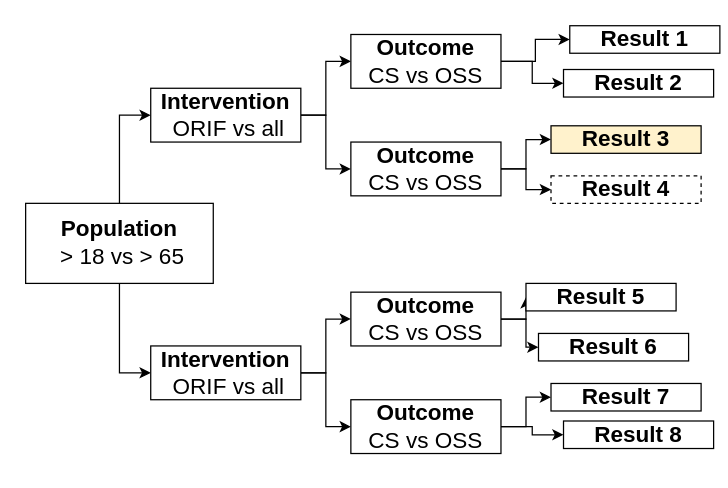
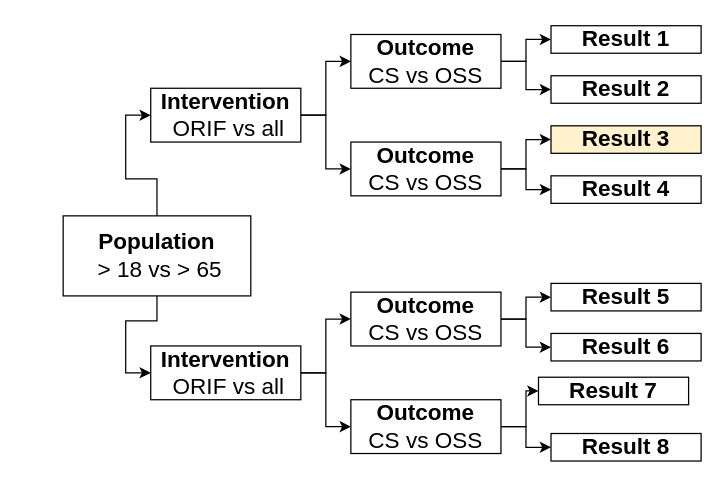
node "Result 1": moved (644, 39) -> (626, 39)
node "Result 2": moved (638, 83) -> (626, 89)
node "Result 4": style dashed -> solid
node "Population > 18 vs > 65": moved (119, 243) -> (157, 256)
node "Result 5": moved (601, 297) -> (626, 297)
node "Result 6": moved (613, 347) -> (626, 347)
node "Result 7": moved (626, 397) -> (613, 391)
node "Result 8": moved (638, 434) -> (626, 447)
